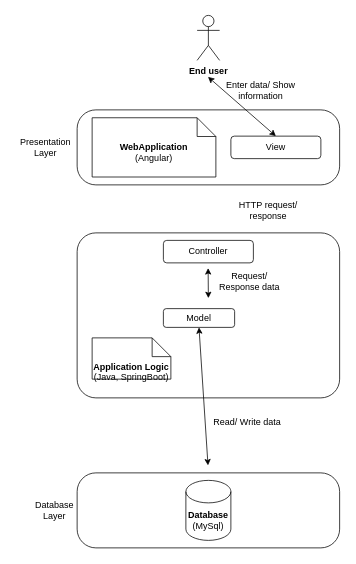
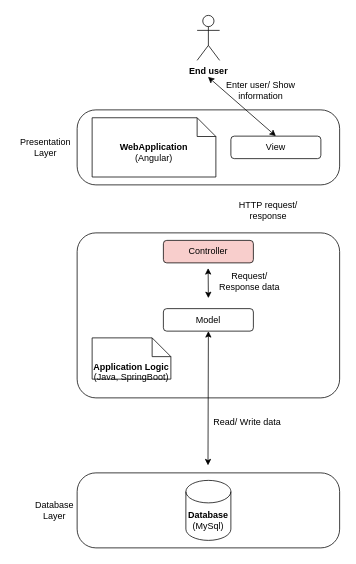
node "Enter data/ Show information": label "Enter data/ Show information" -> "Enter user/ Show information"
node "Controller": fillcolor #ffffff -> #f8cecc
node "Model": size 71x19 -> 90x23
